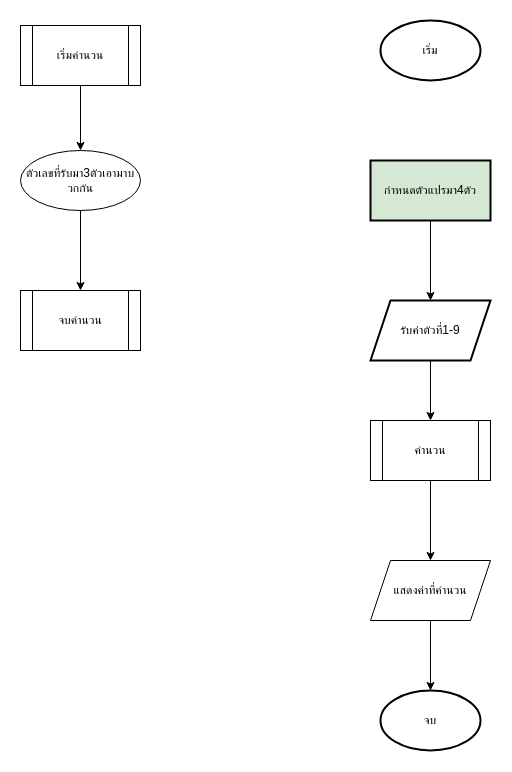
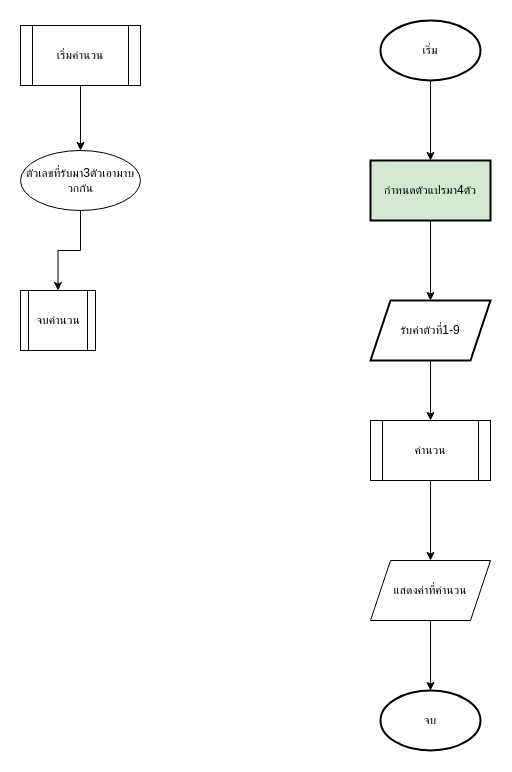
edge "เริ่ม" -> "กำหนดตัวแปรมา4ตัว": added
node "จบคำนวน": size 120x60 -> 75x60
